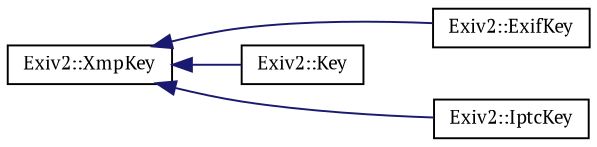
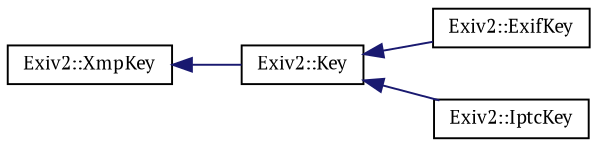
edge "Exiv2::ExifKey" -> "Exiv2::XmpKey": now "Exiv2::ExifKey" -> "Exiv2::Key"
edge "Exiv2::IptcKey" -> "Exiv2::XmpKey": now "Exiv2::IptcKey" -> "Exiv2::Key"
